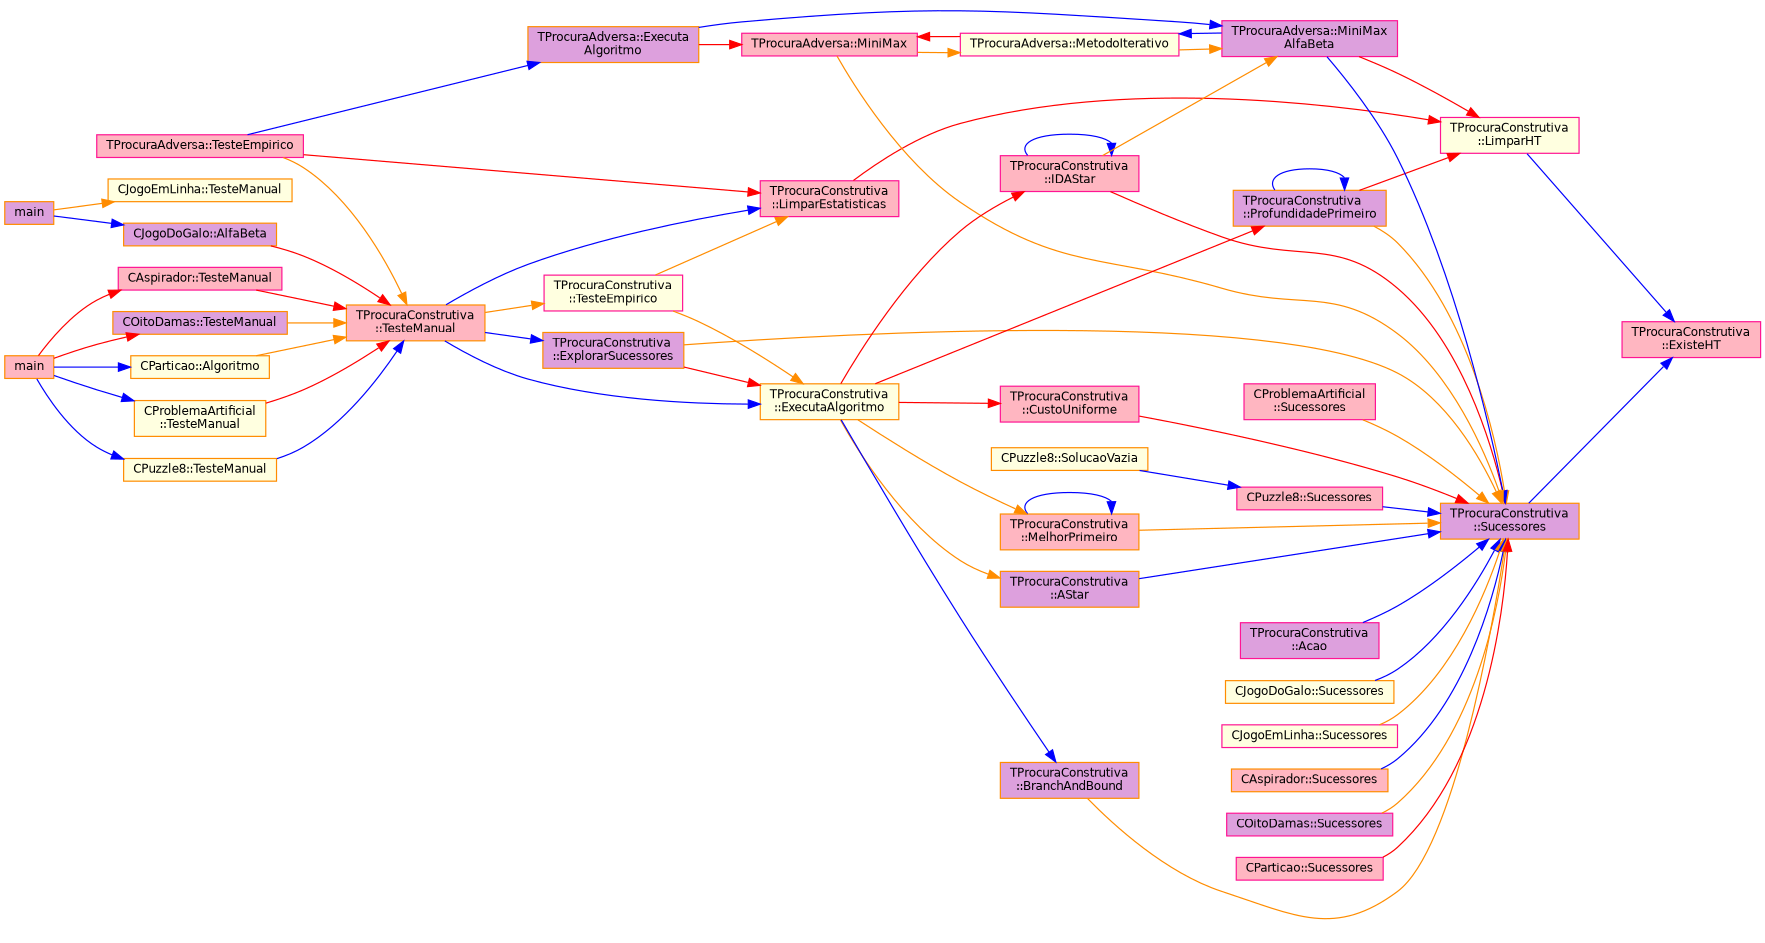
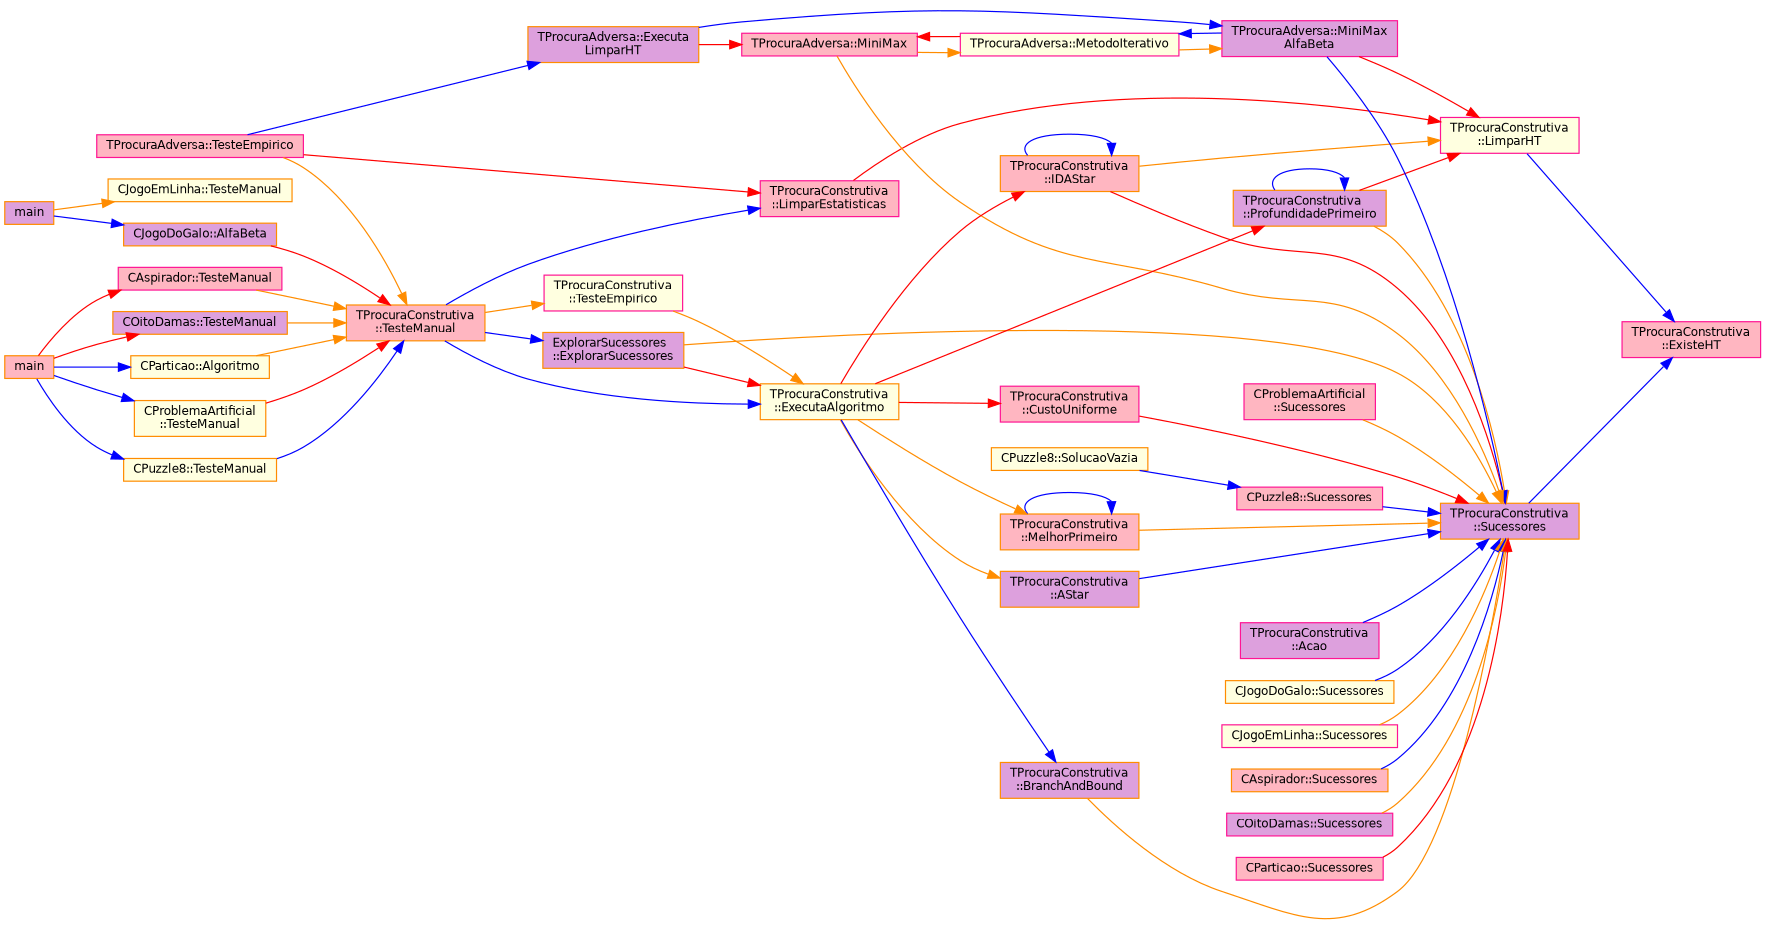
node "TProcuraAdversa::Executa Algoritmo": label "TProcuraAdversa::Executa Algoritmo" -> "TProcuraAdversa::Executa LimparHT"
edge "TProcuraConstrutiva ::IDAStar" -> "TProcuraAdversa::MiniMax AlfaBeta": now "TProcuraConstrutiva ::IDAStar" -> "TProcuraConstrutiva ::LimparHT"
node "TProcuraConstrutiva ::IDAStar": color deeppink -> darkorange
edge "TProcuraConstrutiva ::TesteEmpirico" -> "TProcuraConstrutiva ::LimparEstatisticas": removed
edge "CAspirador::TesteManual" -> "TProcuraConstrutiva ::TesteManual": color red -> darkorange
node "TProcuraConstrutiva ::ExplorarSucessores": label "TProcuraConstrutiva ::ExplorarSucessores" -> "ExplorarSucessores ::ExplorarSucessores"
